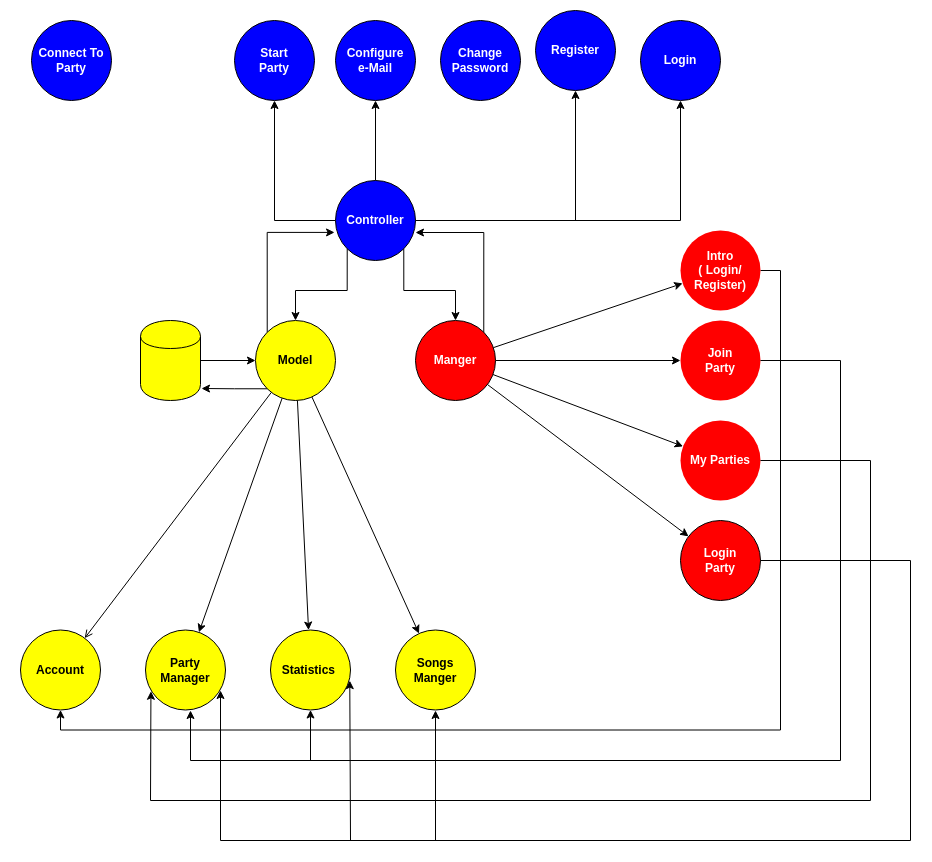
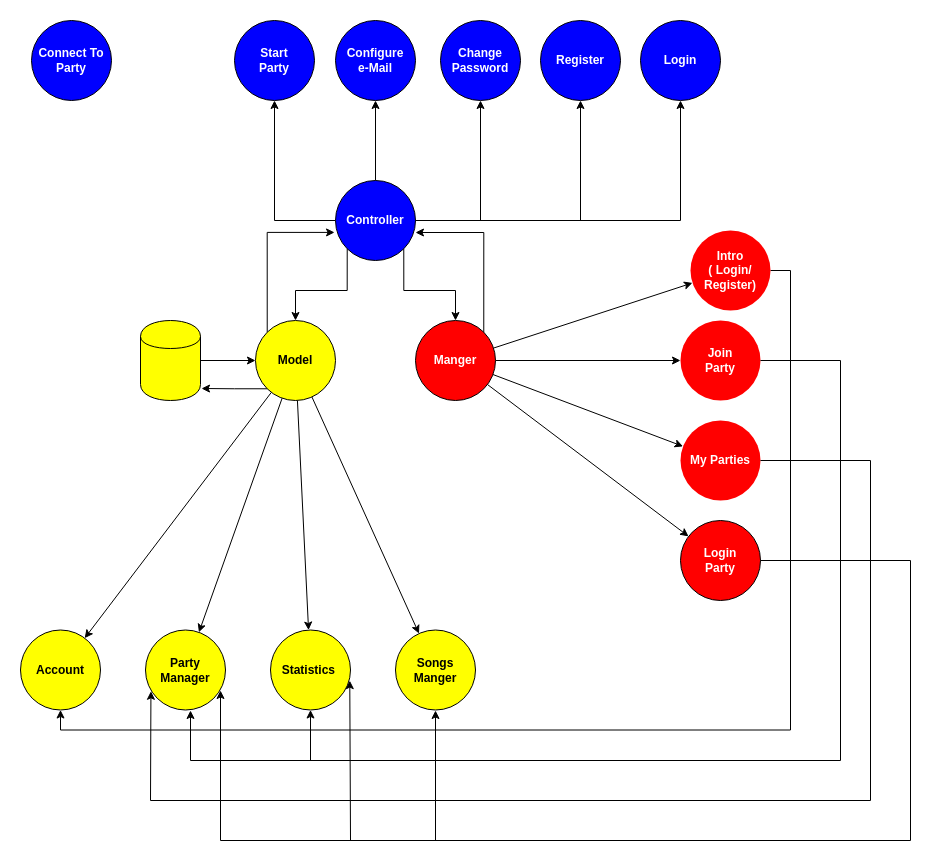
node "Register": moved (576, 51) -> (581, 61)
edge "Controller" -> "Change Password": added
node "Intro ( Login/ Register)": moved (721, 271) -> (731, 271)
edge "Model" -> "Account": arrowhead open -> classic
